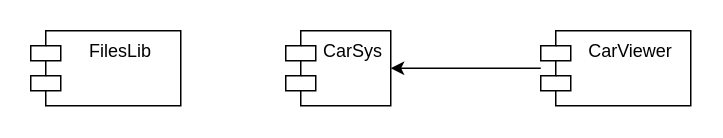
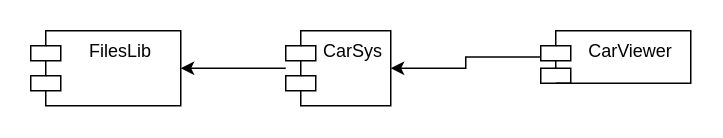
edge "CarSys" -> "FilesLib": added
node "CarViewer": size 150x75 -> 150x53
